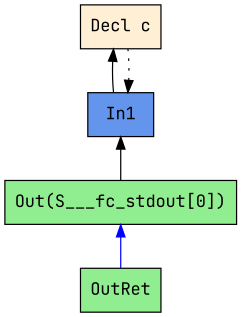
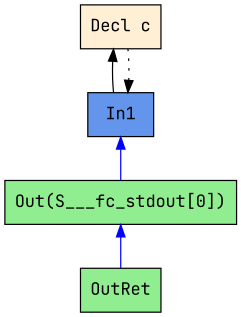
edge "Out(S___fc_stdout[0])" -> "In1": color #000000 -> #0000ff
